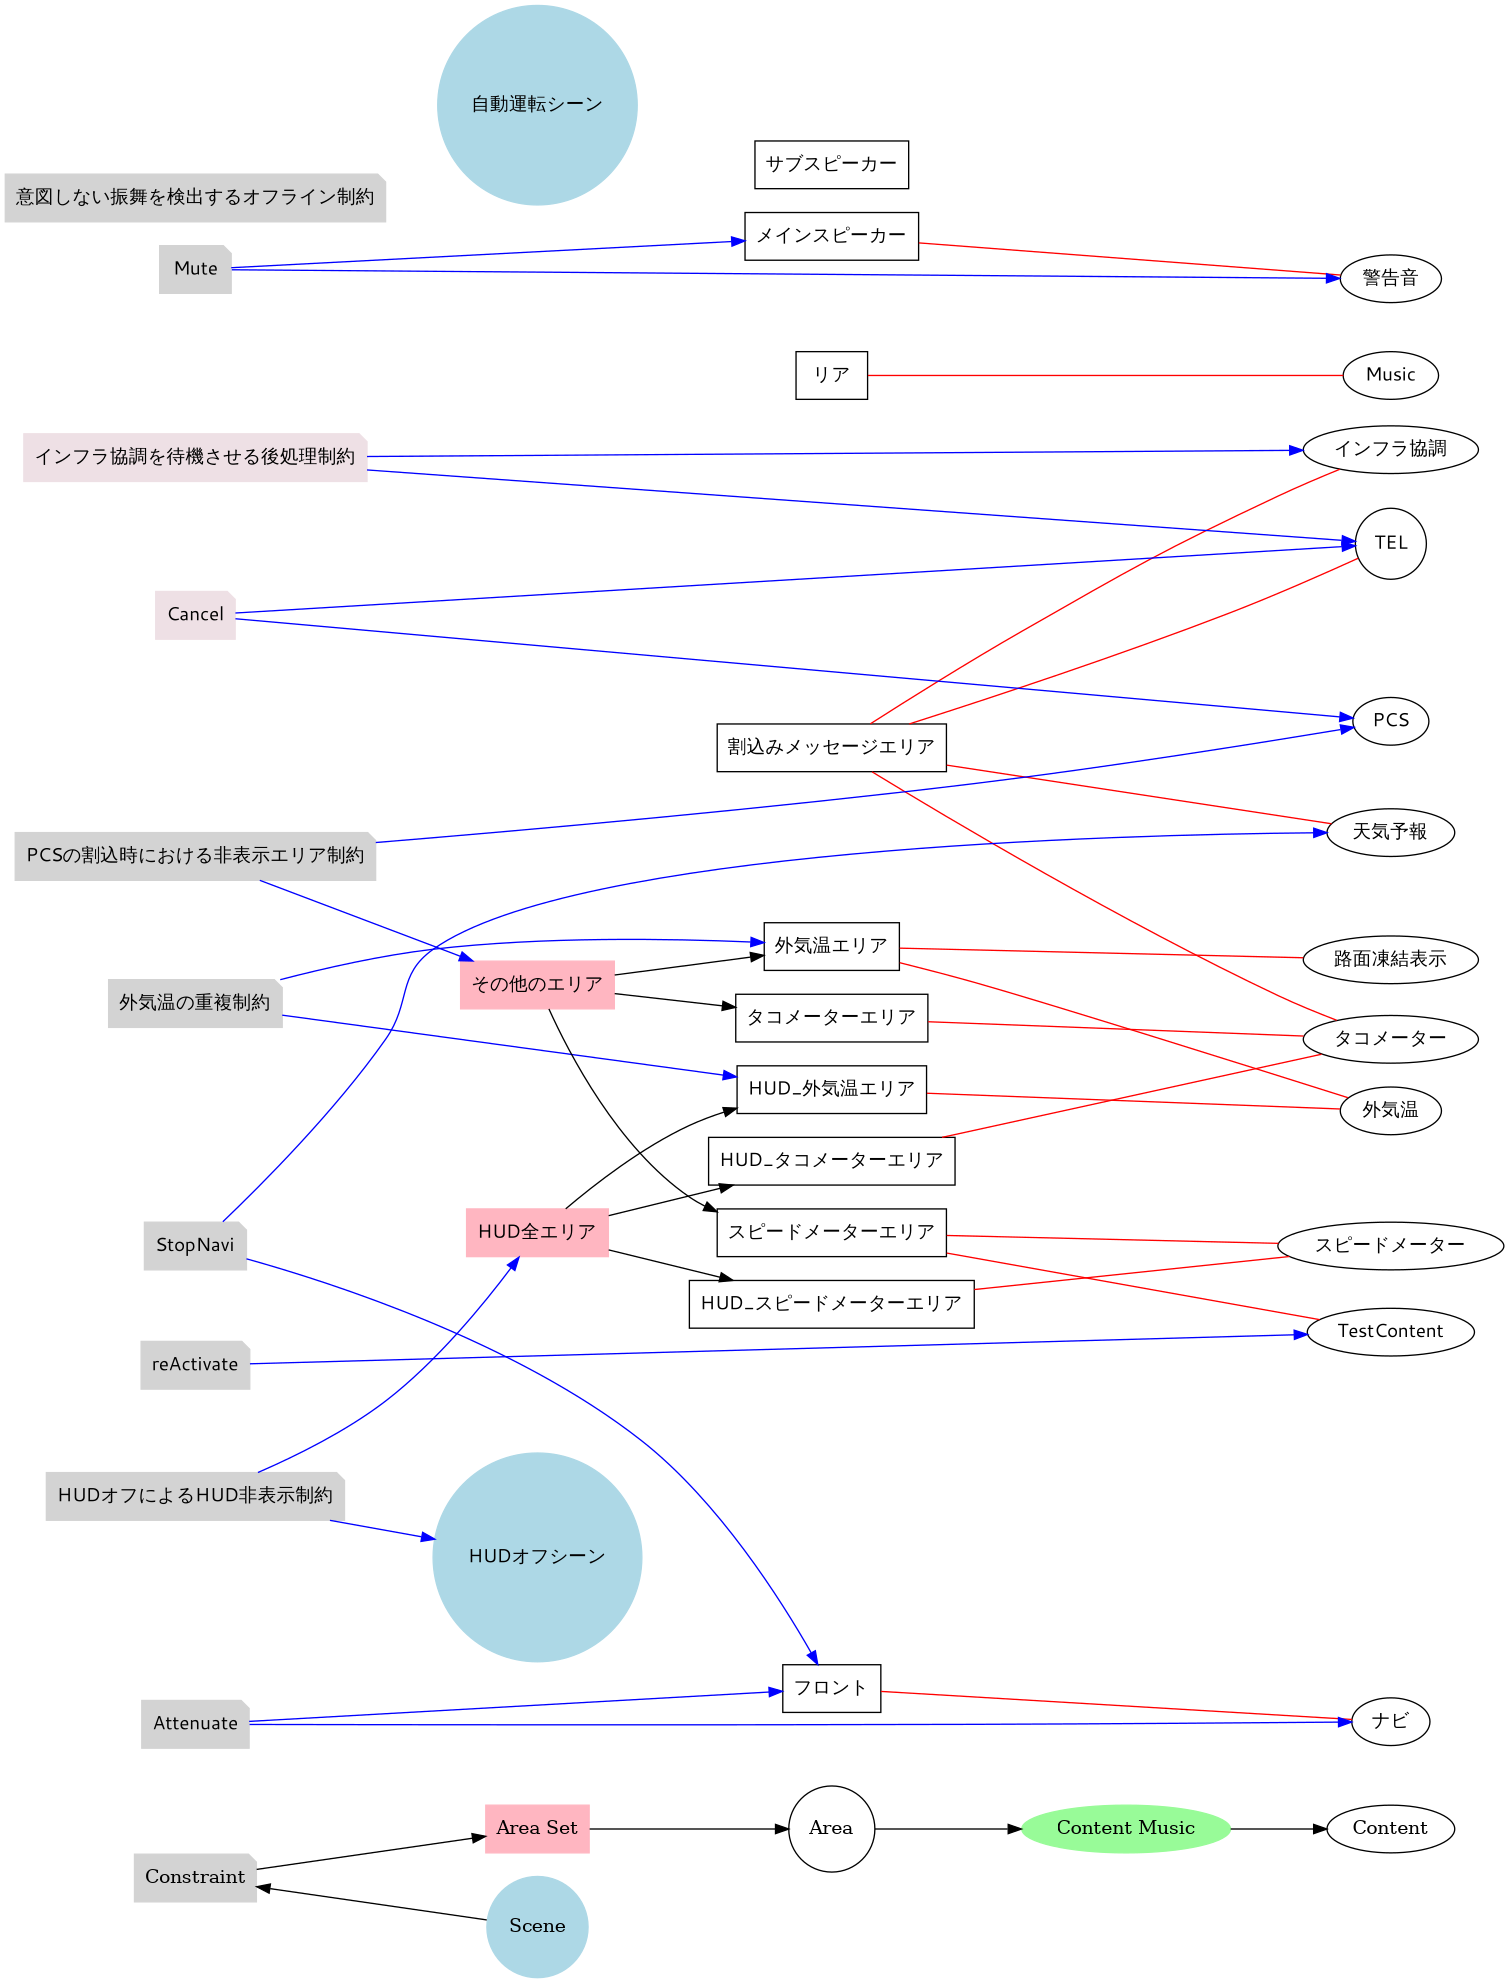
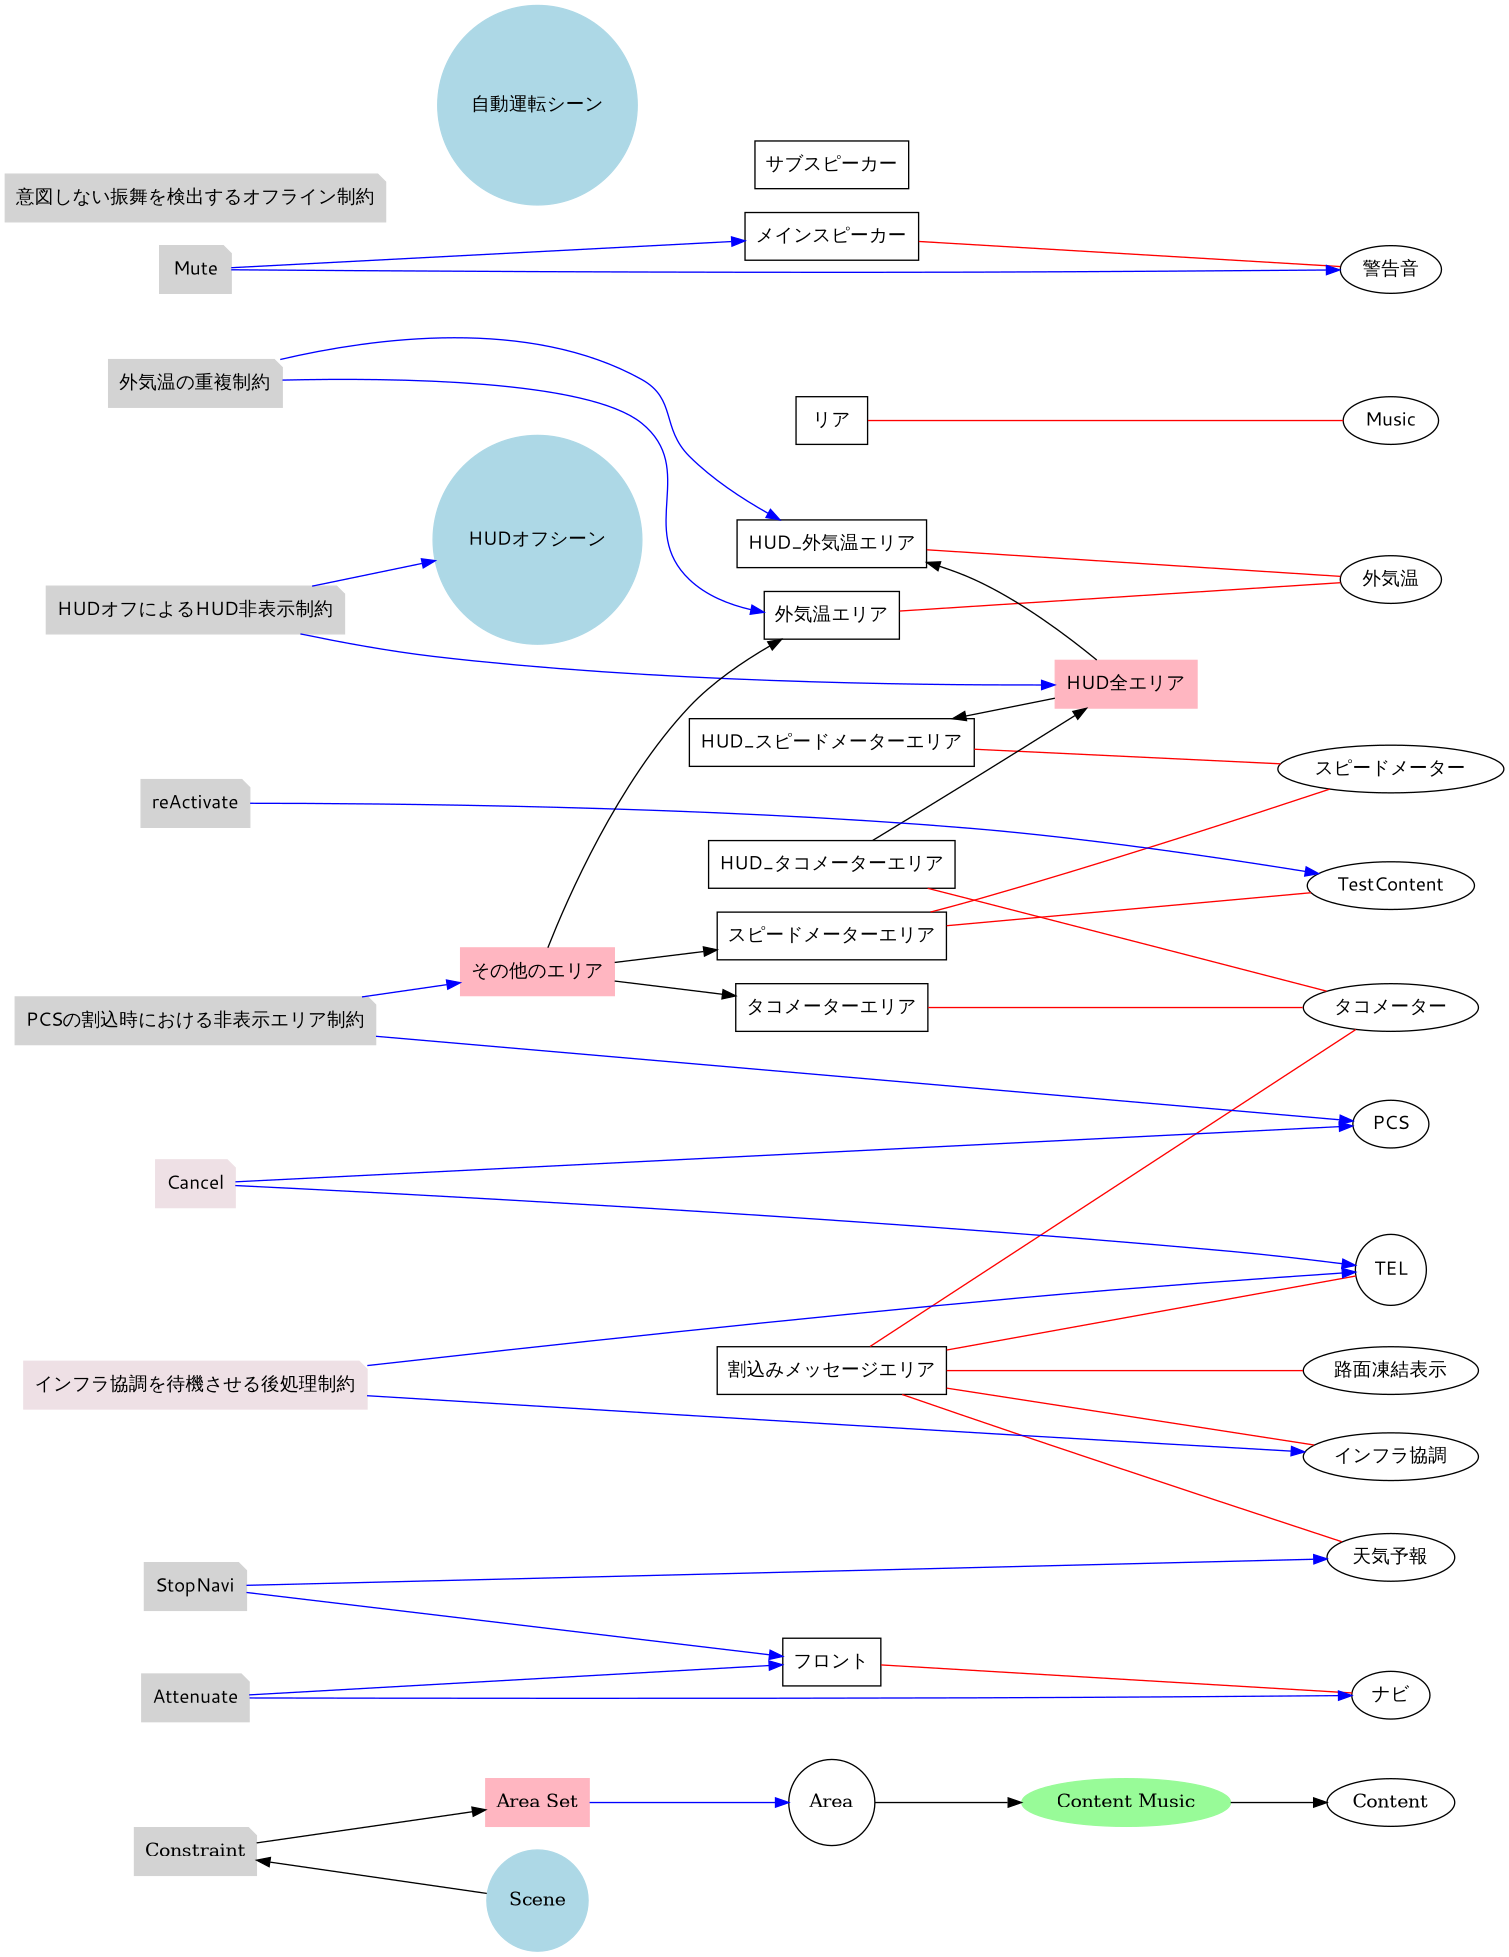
edge "外気温エリア" -- "路面凍結表示": now "割込みメッセージエリア" -- "路面凍結表示"
edge "HUD全エリア" -> "HUD_タコメーターエリア": reversed
edge "Area Set" -> "Area": color black -> blue
